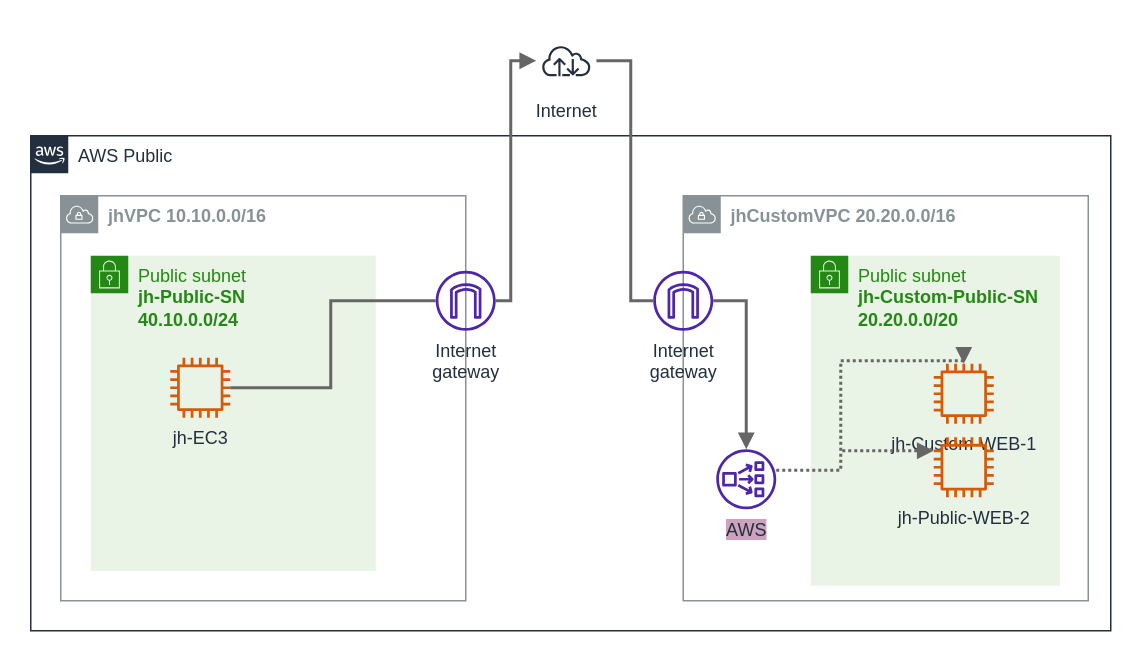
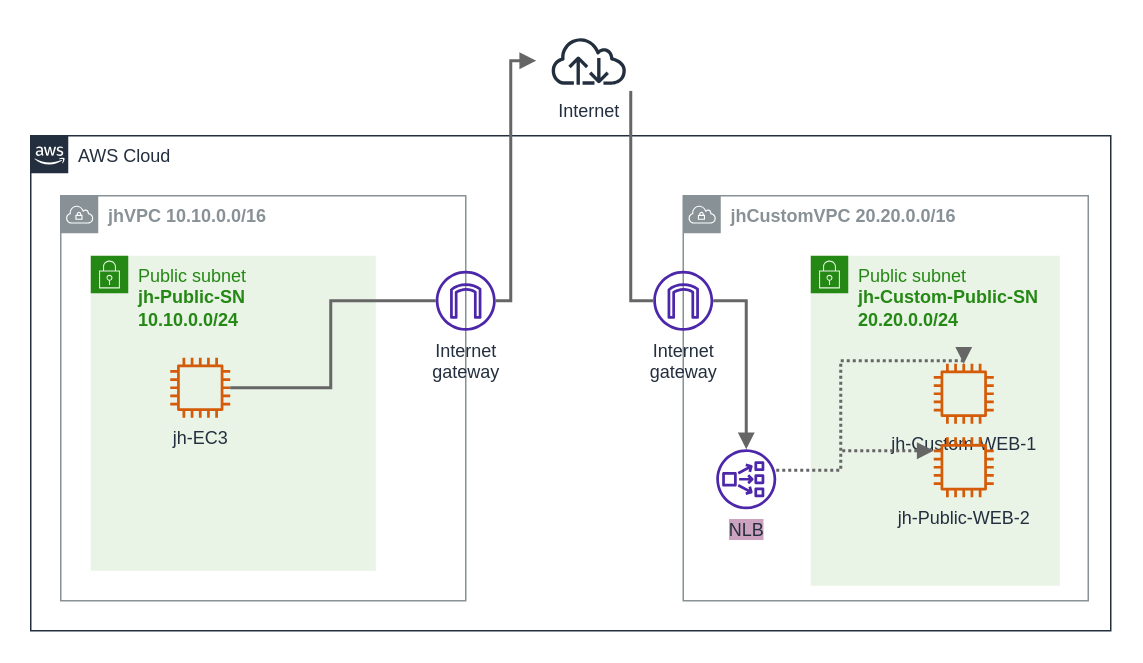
node "Internet": size 60x60 -> 105x60
node "AWS Public": label "AWS Public" -> "AWS Cloud"
node "Public subnet jh-Public-SN 40.10.0.0/24": label "Public subnet jh-Public-SN 40.10.0.0/24" -> "Public subnet jh-Public-SN 10.10.0.0/24"
node "Public subnet jh-Custom-Public-SN 20.20.0.0/20": label "Public subnet jh-Custom-Public-SN 20.20.0.0/20" -> "Public subnet jh-Custom-Public-SN 20.20.0.0/24"
node "AWS": label "AWS" -> "NLB"
